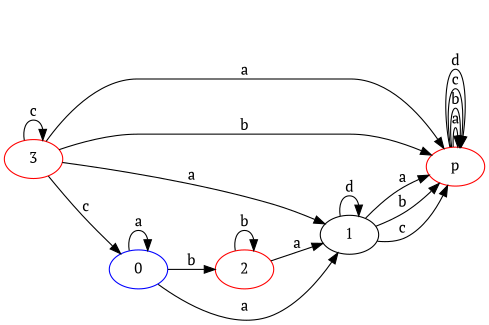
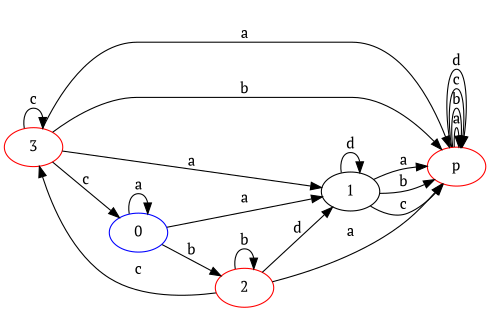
edge "2" -> "1": label "a" -> "d"
edge "2" -> "p": added, label "a"
edge "2" -> "3": added, label "c"
